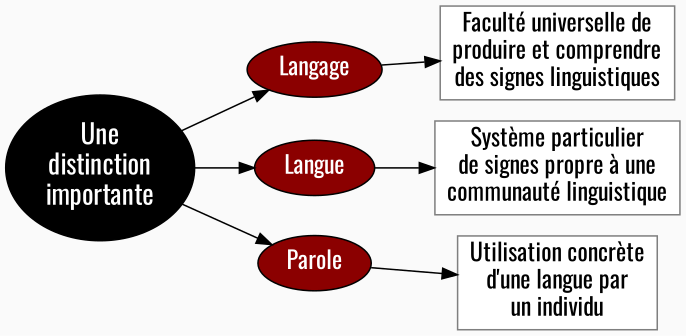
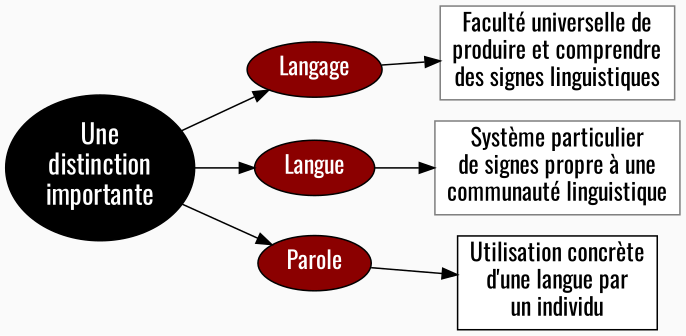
node "Utilisation concrète d'une langue par un individu": color grey50 -> black
